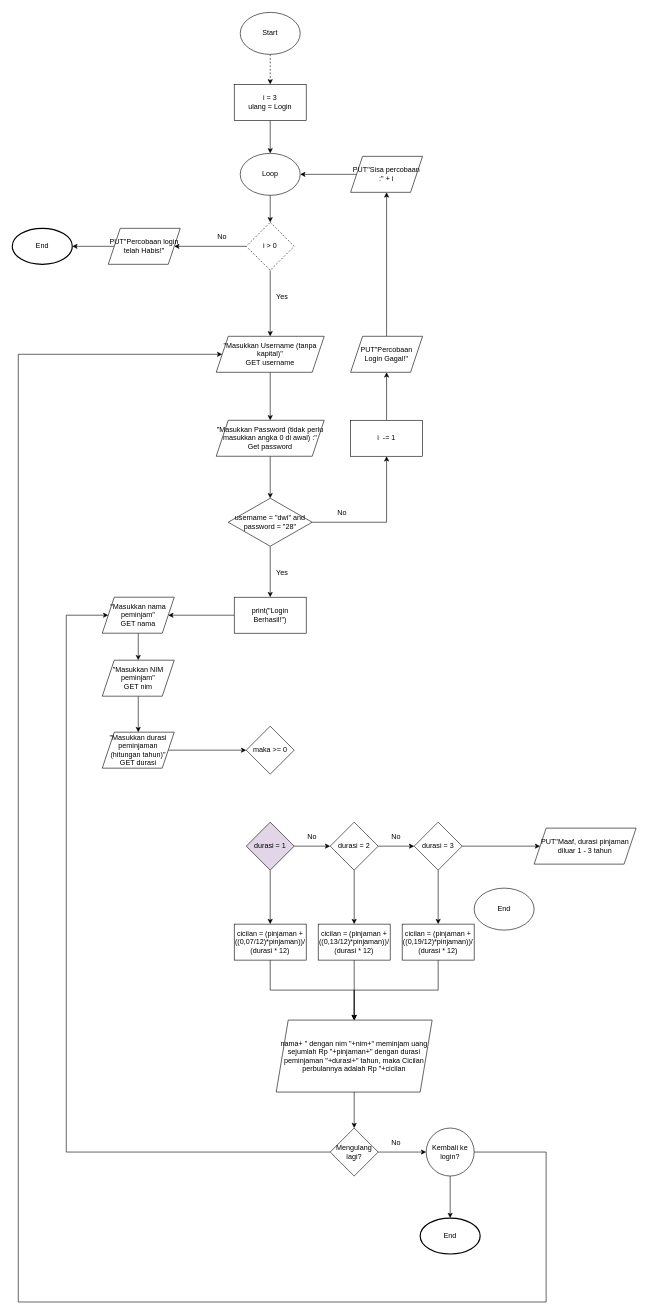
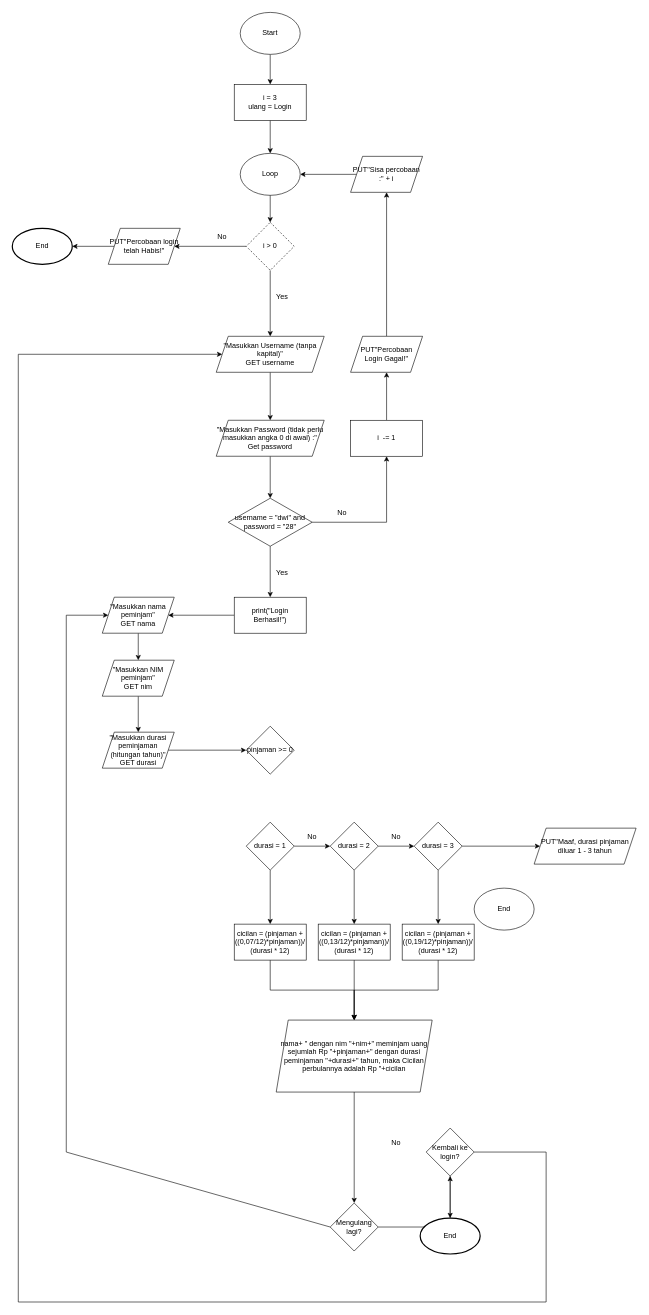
edge "Start" -> "i = 3 ulang = Login": style dashed -> solid
node "maka >= 0": label "maka >= 0" -> "pinjaman >= 0"
node "durasi = 1": fillcolor #e1d5e7 -> #ffffff
node "Mengulang lagi?": moved (354, 1152) -> (354, 1227)
node "Kembali ke login?": shape ellipse -> diamond
